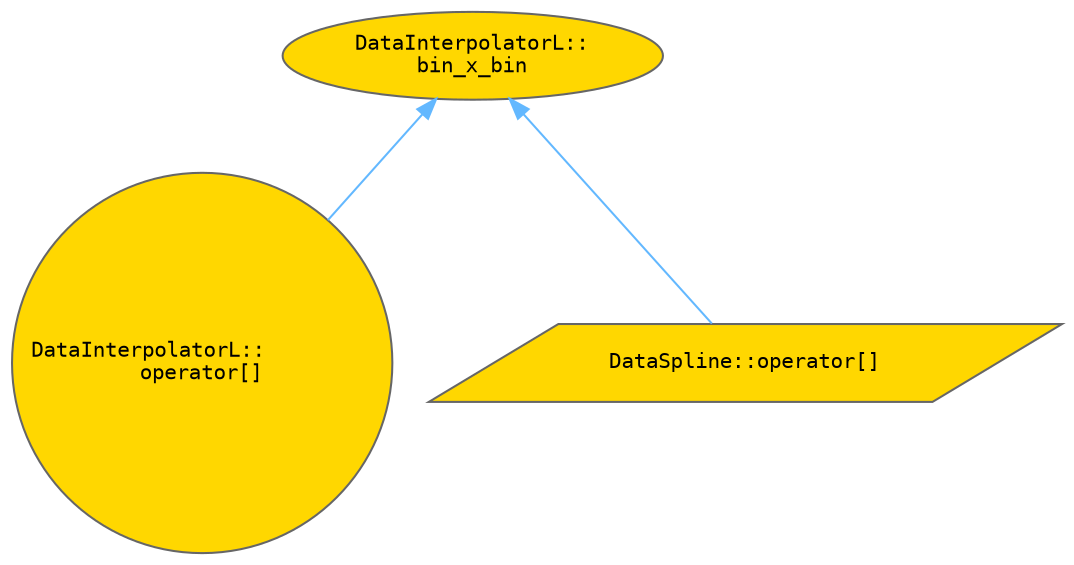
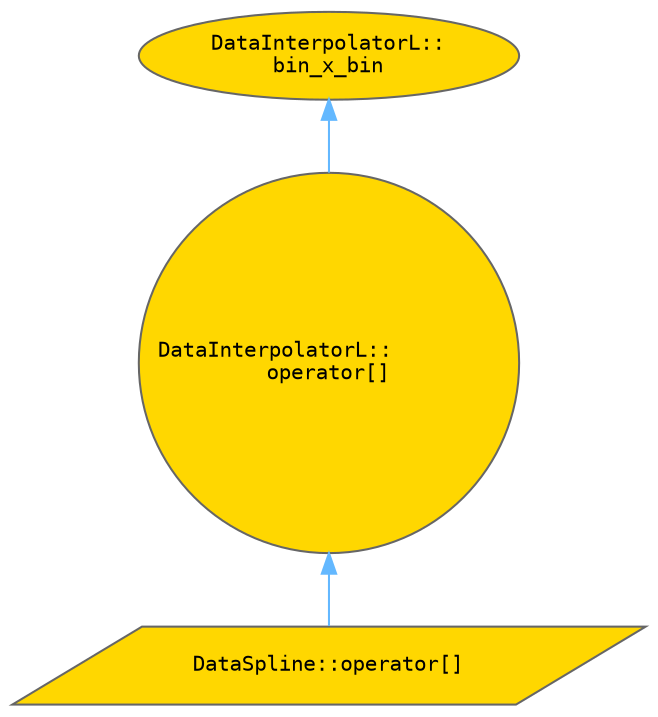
edge "DataSpline::operator[]" -> "DataInterpolatorL:: bin_x_bin": now "DataSpline::operator[]" -> "DataInterpolatorL:: operator[]"
